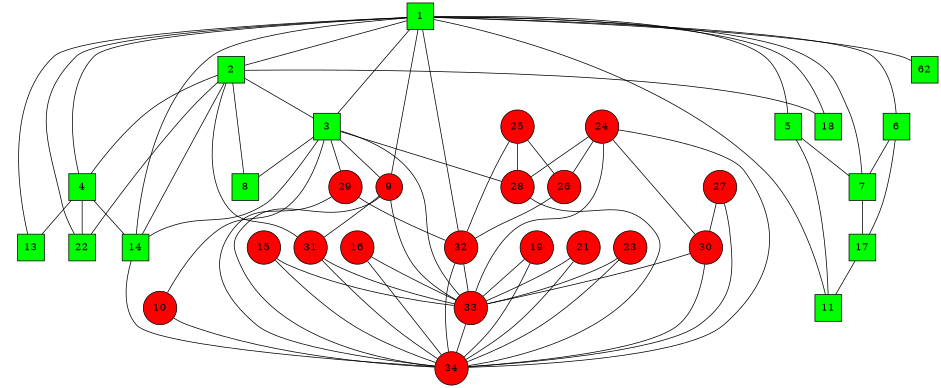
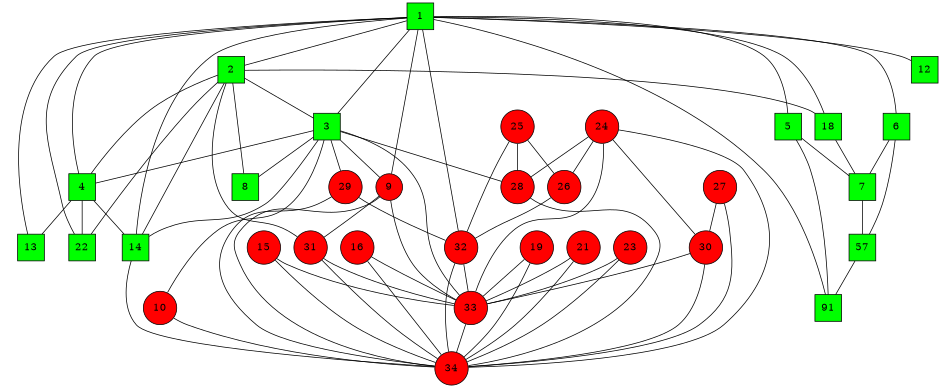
edge "1" -- "7": now "18" -- "7"
node "62": label "62" -> "12"
edge "3" -- "4": added
node "17": label "17" -> "57"
node "11": label "11" -> "91"
